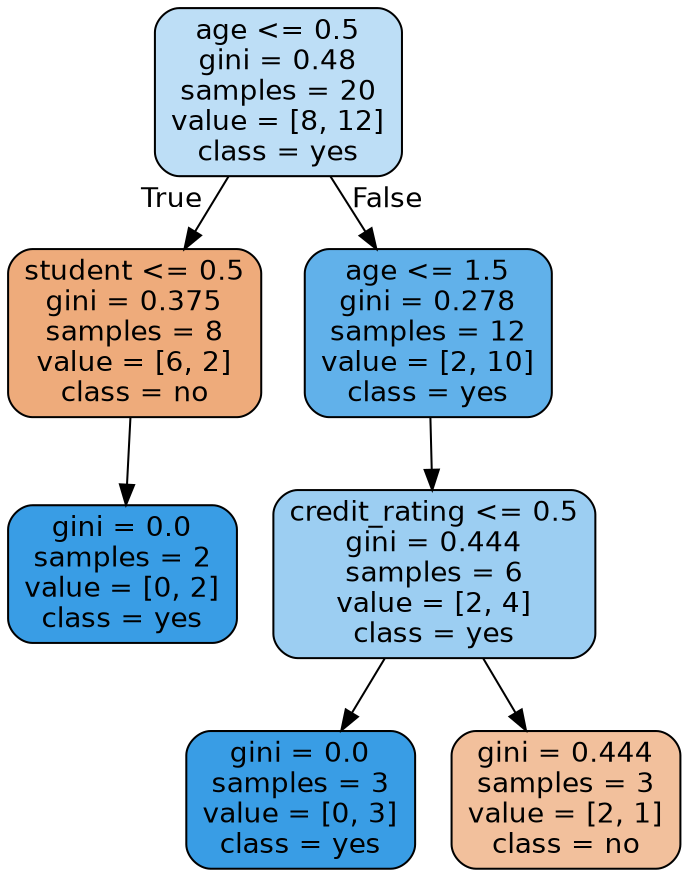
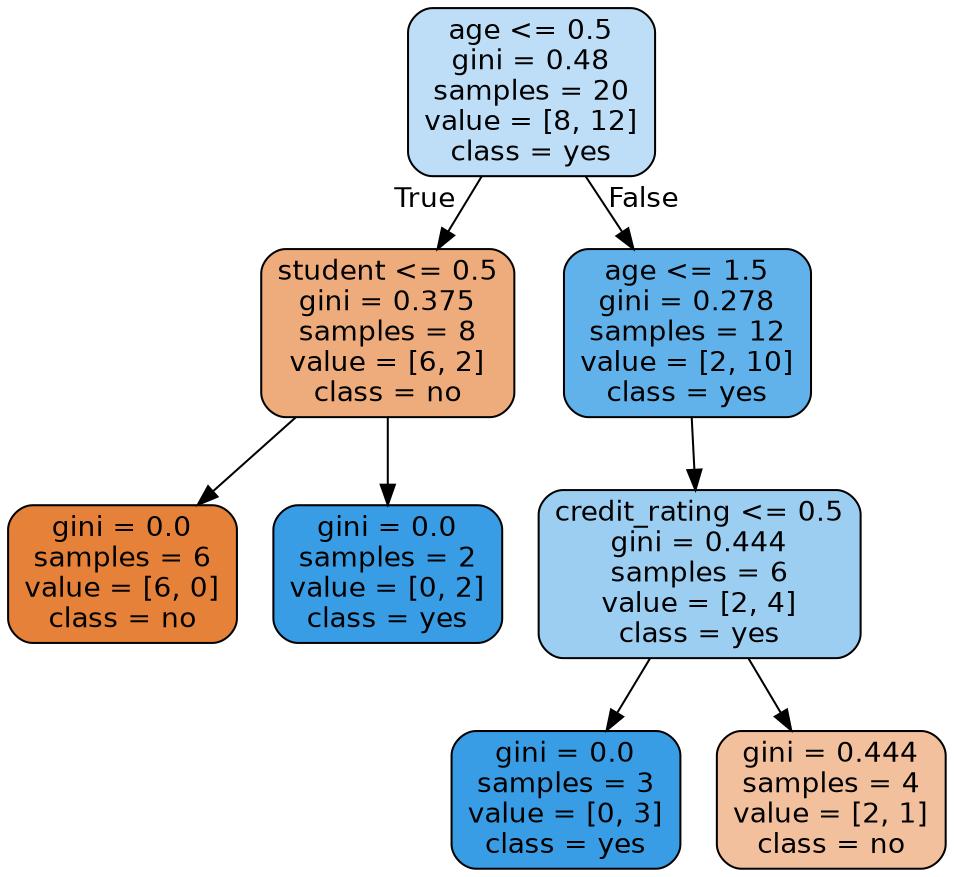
node "gini = 0.0 samples = 6 value = [6, 0] class = no": added
node "gini = 0.444 samples = 3 value = [2, 1] class = no": label "gini = 0.444 samples = 3 value = [2, 1] class = no" -> "gini = 0.444 samples = 4 value = [2, 1] class = no"
